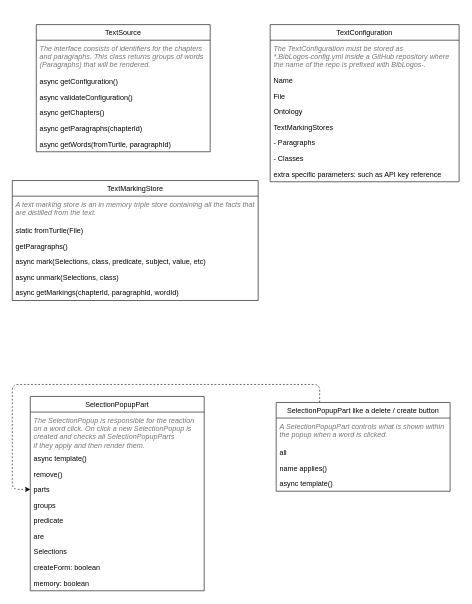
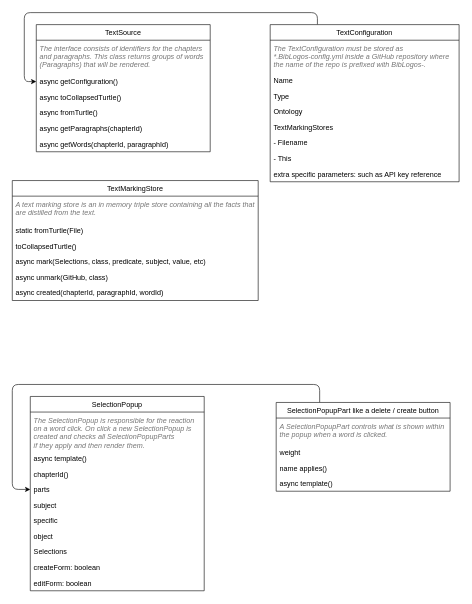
edge "TextConfiguration" -> "async getConfiguration()": added
node "File": label "File" -> "Type"
node "async validateConfiguration()": label "async validateConfiguration()" -> "async toCollapsedTurtle()"
node "async getChapters()": label "async getChapters()" -> "async fromTurtle()"
node "- Paragraphs": label "- Paragraphs" -> "- Filename"
node "async getWords(fromTurtle, paragraphId)": label "async getWords(fromTurtle, paragraphId)" -> "async getWords(chapterId, paragraphId)"
node "- Classes": label "- Classes" -> "- This"
node "getParagraphs()": label "getParagraphs()" -> "toCollapsedTurtle()"
node "async unmark(Selections, class)": label "async unmark(Selections, class)" -> "async unmark(GitHub, class)"
node "async getMarkings(chapterId, paragraphId, wordId)": label "async getMarkings(chapterId, paragraphId, wordId)" -> "async created(chapterId, paragraphId, wordId)"
edge "SelectionPopupPart like a delete / create button" -> "parts": style dashed -> solid
node "SelectionPopupPart": label "SelectionPopupPart" -> "SelectionPopup"
node "all": label "all" -> "weight"
node "remove()": label "remove()" -> "chapterId()"
node "groups": label "groups" -> "subject"
node "predicate": label "predicate" -> "specific"
node "are": label "are" -> "object"
node "memory: boolean": label "memory: boolean" -> "editForm: boolean"
